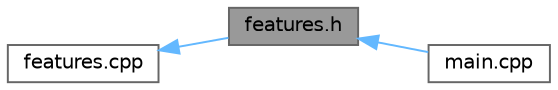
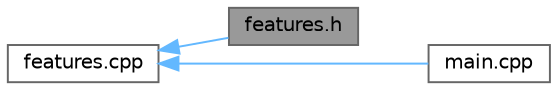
edge "main.cpp" -> "features.h": now "main.cpp" -> "features.cpp"
